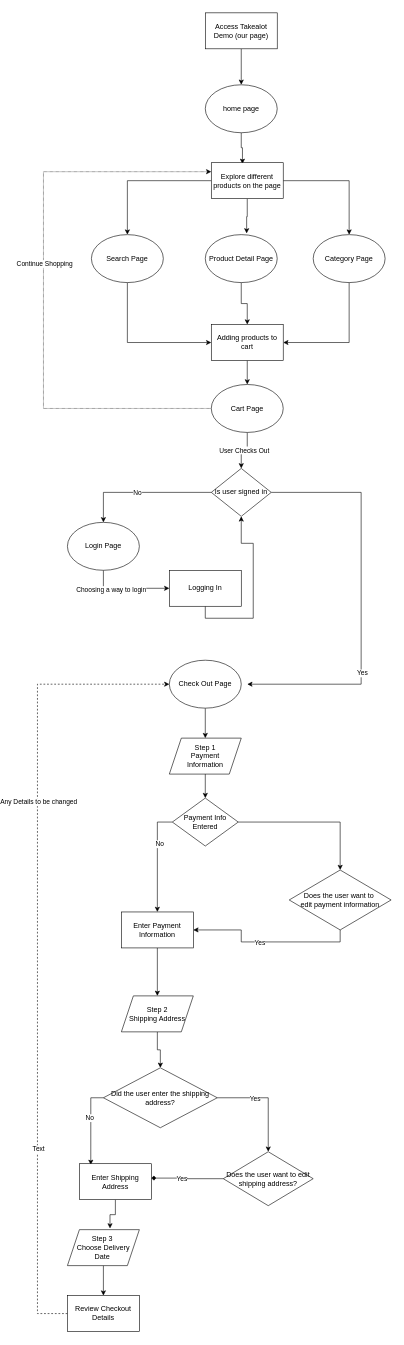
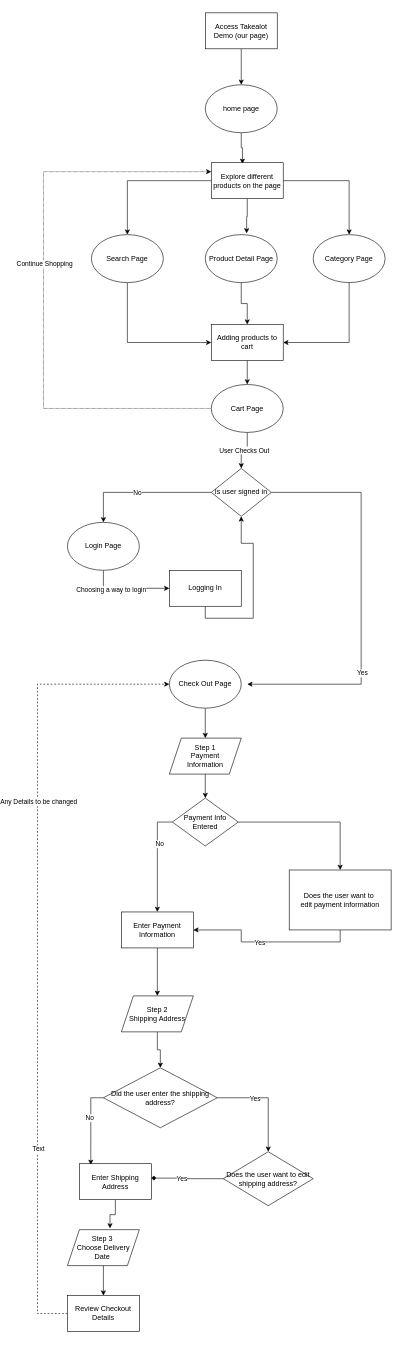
node "Does the user want to edit payment information": shape diamond -> rectangle
